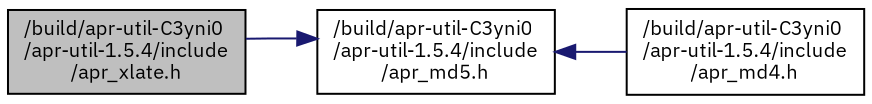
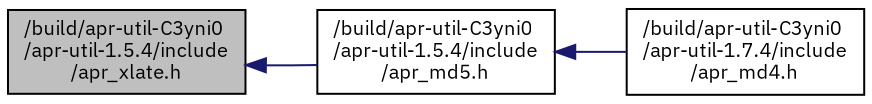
edge "/build/apr-util-C3yni0 /apr-util-1.5.4/include /apr_xlate.h" -> "/build/apr-util-C3yni0 /apr-util-1.5.4/include /apr_md5.h": reversed
node "/build/apr-util-C3yni0 /apr-util-1.5.4/include /apr_md4.h": label "/build/apr-util-C3yni0 /apr-util-1.5.4/include /apr_md4.h" -> "/build/apr-util-C3yni0 /apr-util-1.7.4/include /apr_md4.h"
